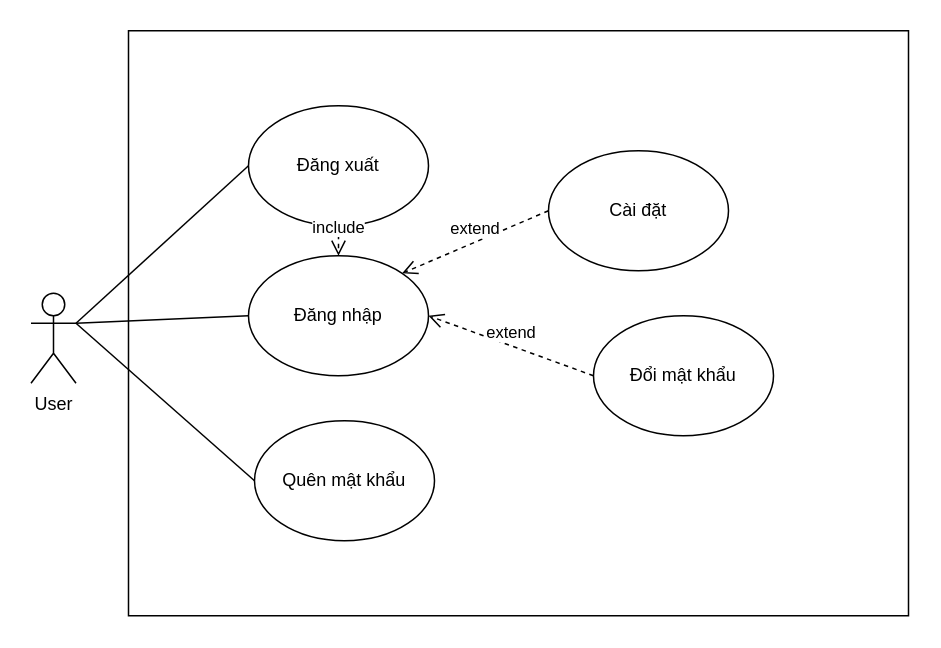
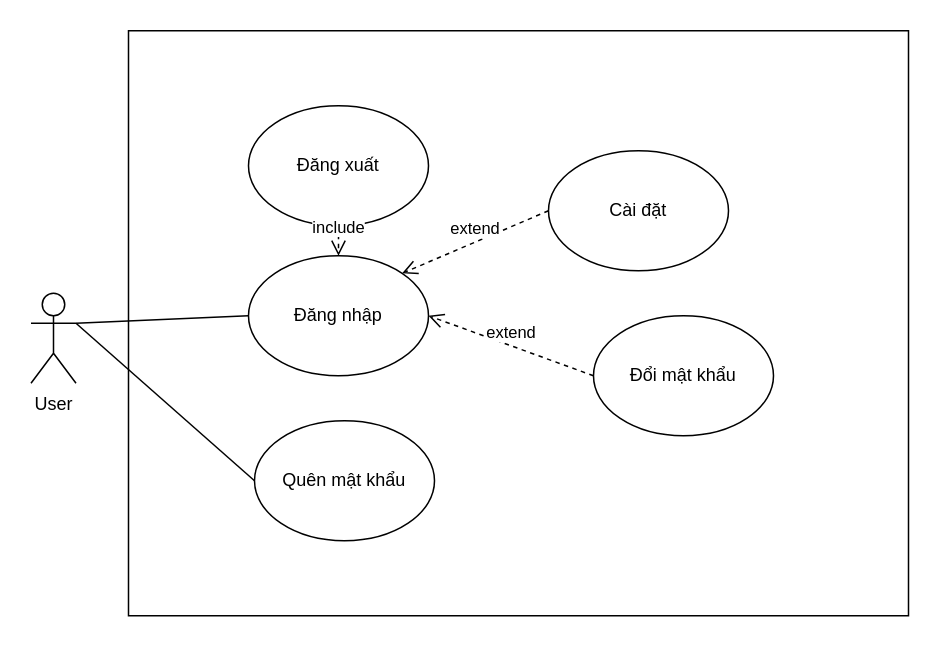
edge "Đăng xuất" -- "User": removed
